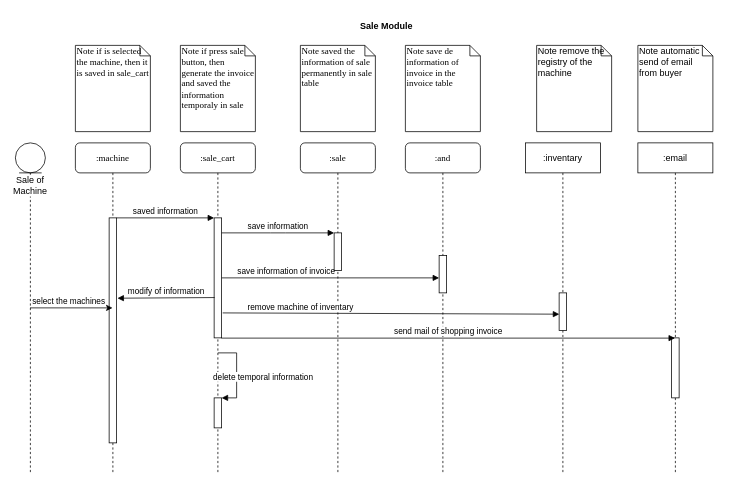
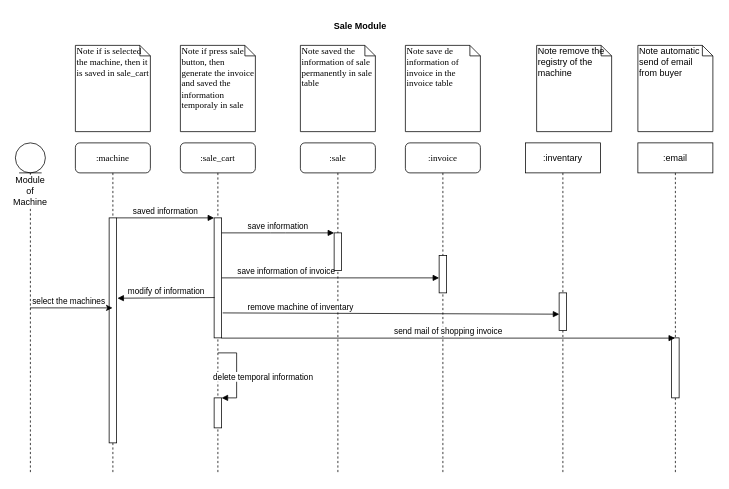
node "Sale Module": moved (387, 25) -> (360, 25)
node ":and": label ":and" -> ":invoice"
node "Sale of Machine": label "Sale of Machine" -> "Module of Machine"
